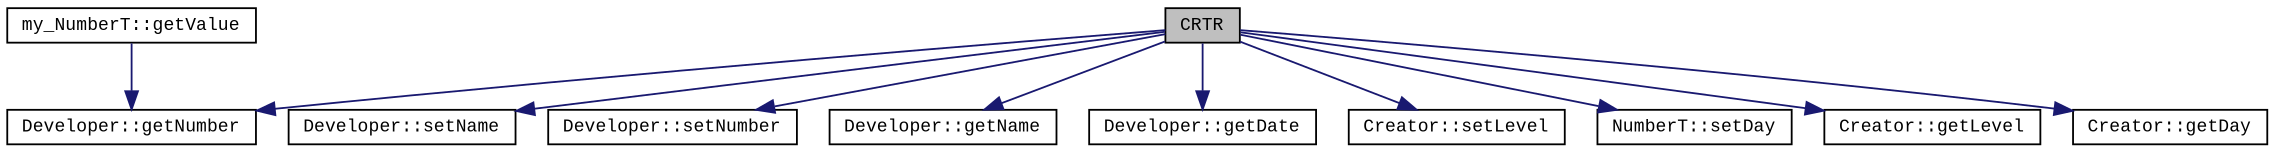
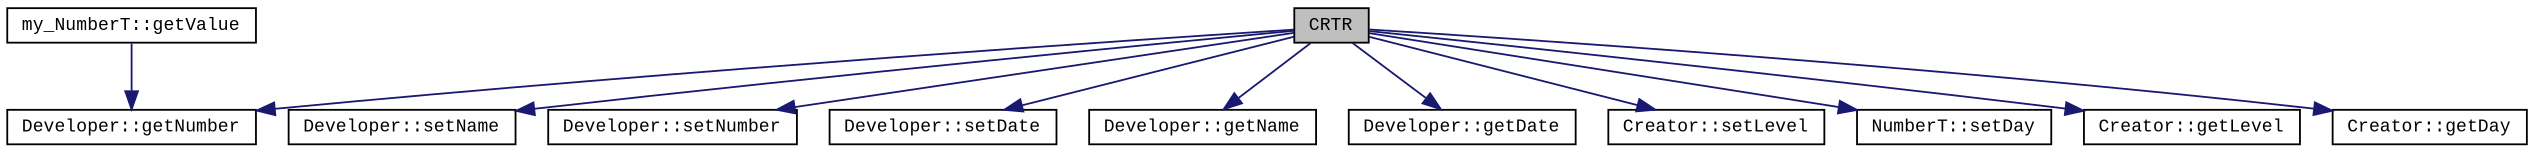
node "Developer::setDate": added
